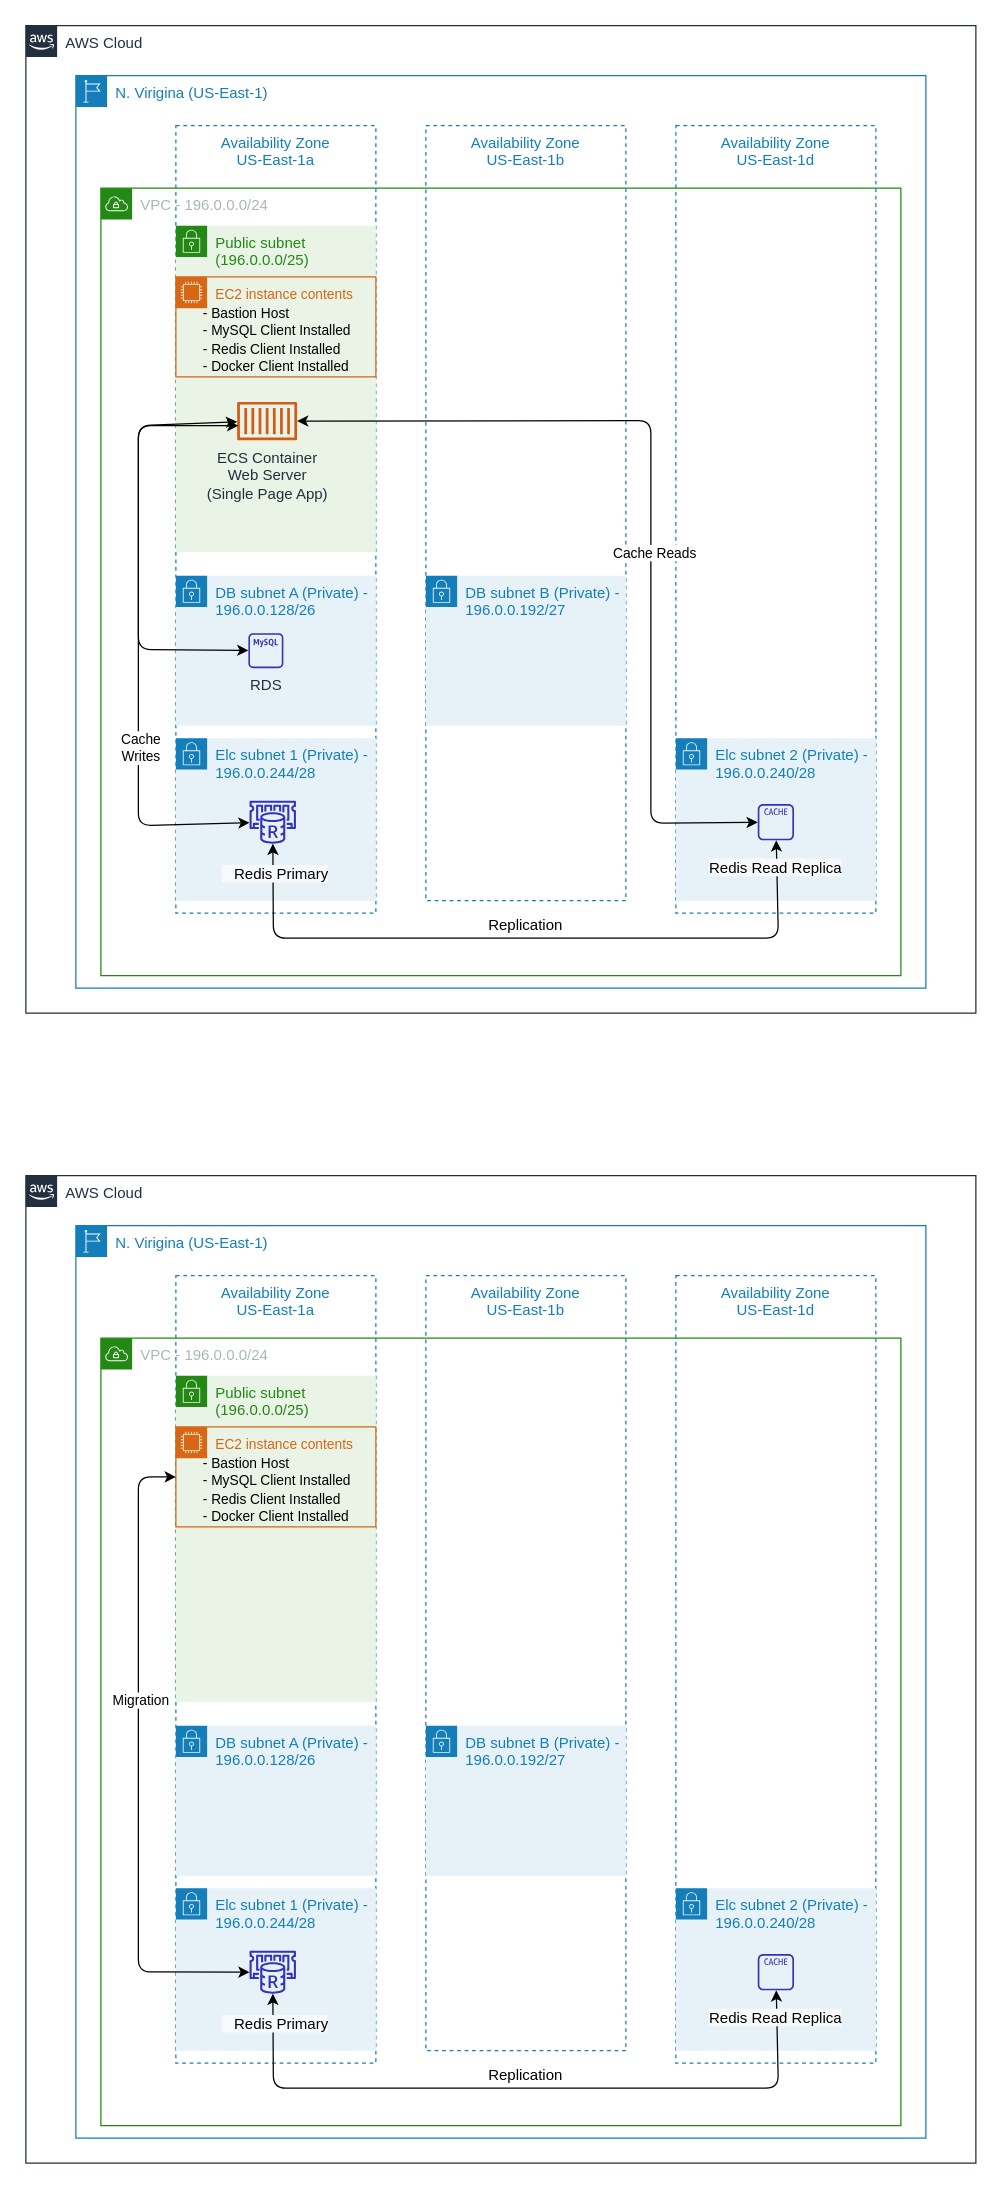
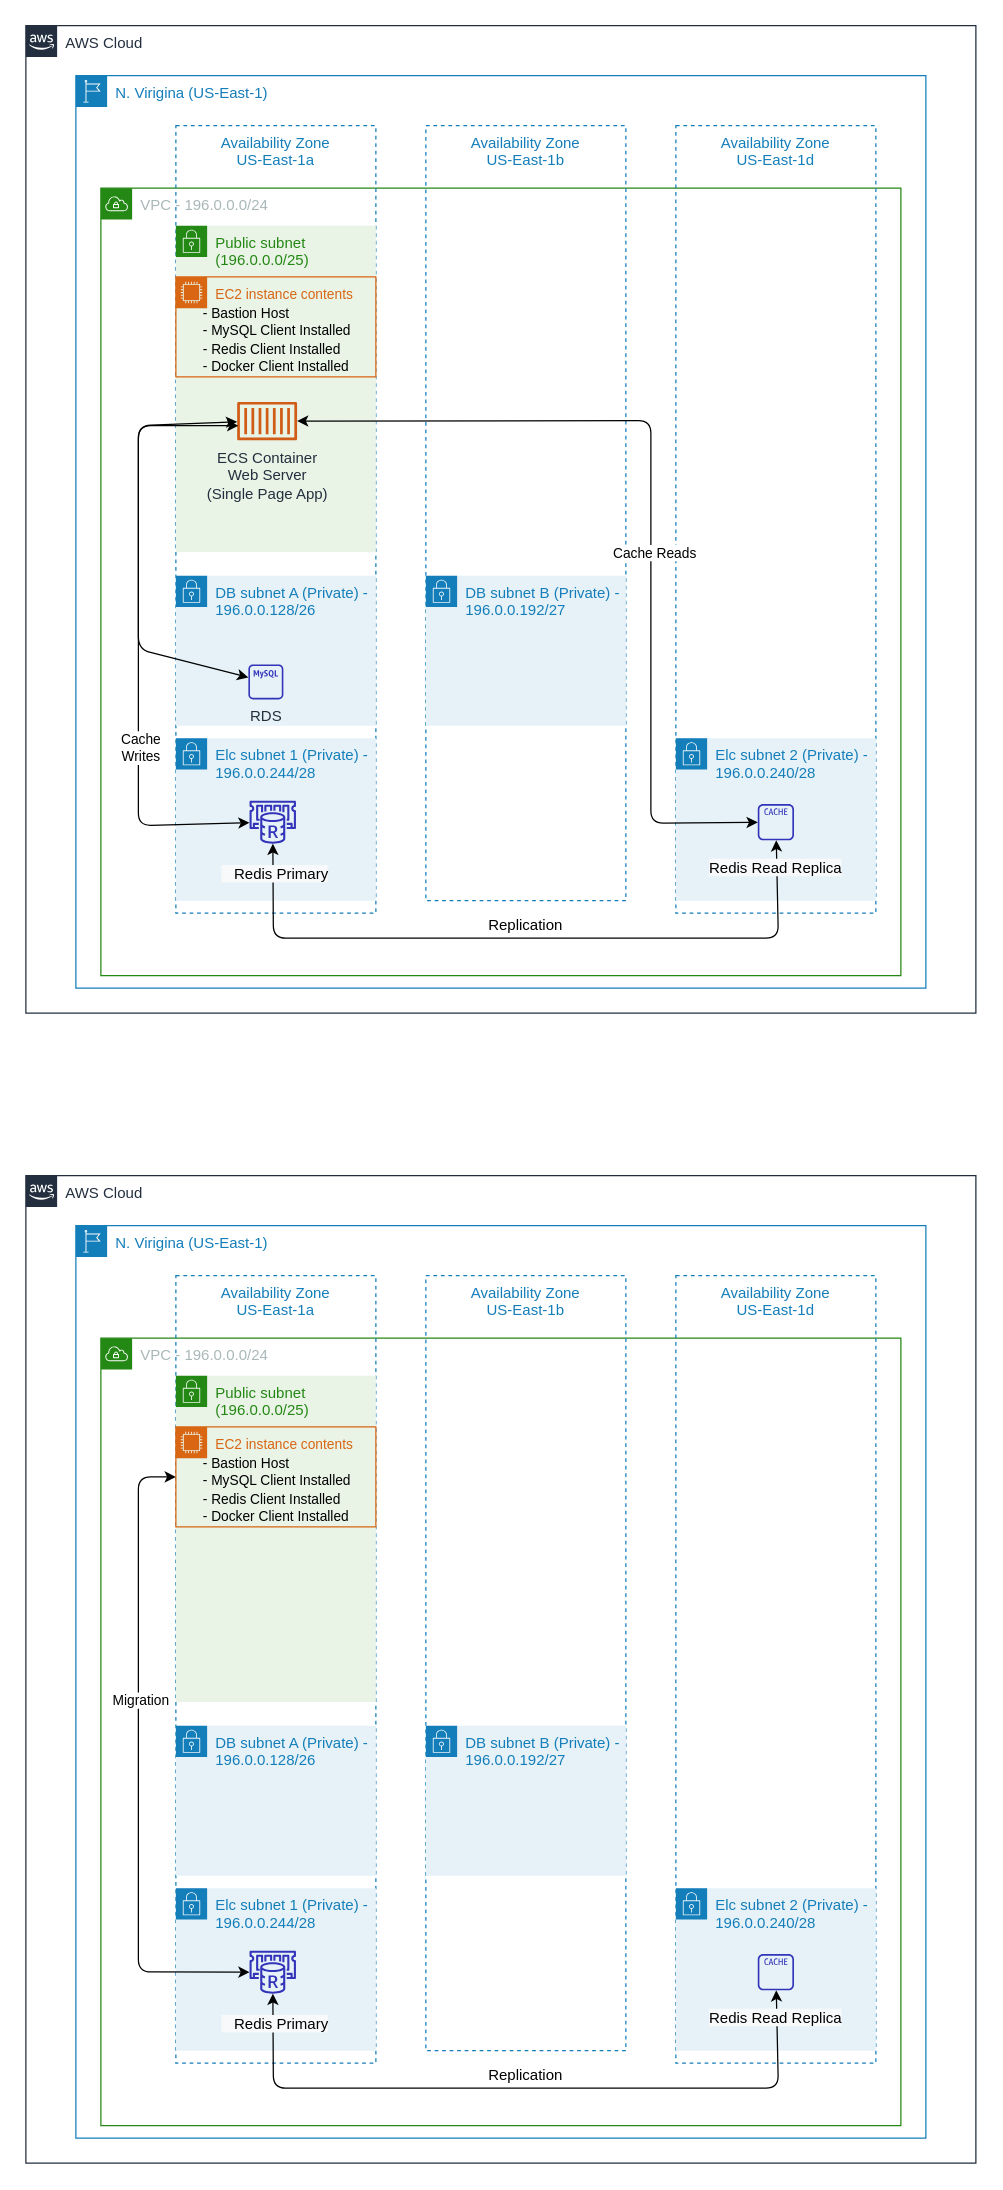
node "RDS": moved (266, 651) -> (266, 682)
